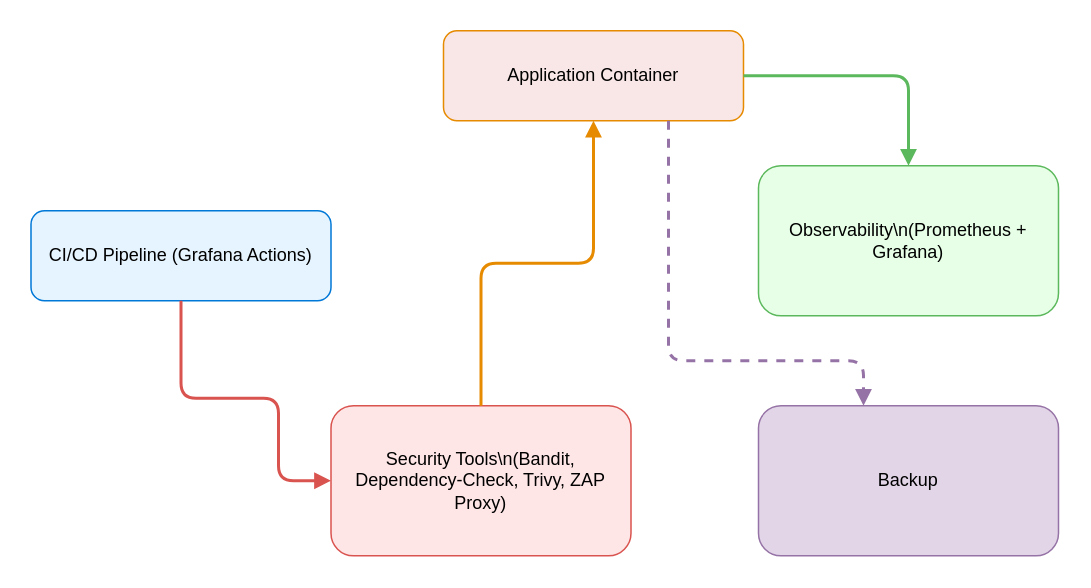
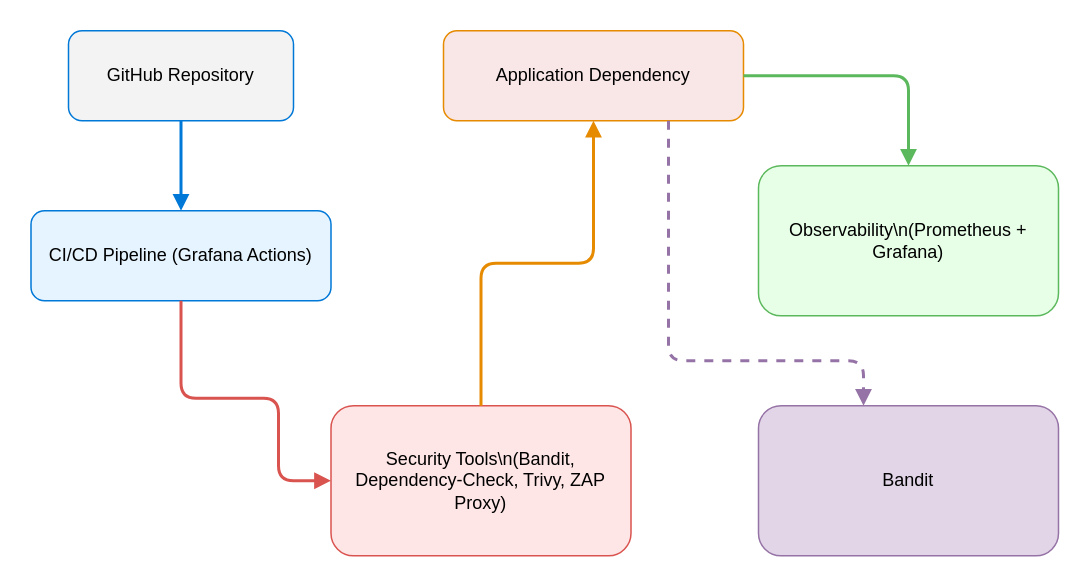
node "GitHub Repository": added
node "Application Container": label "Application Container" -> "Application Dependency"
edge "GitHub Repository" -> "CI/CD Pipeline (Grafana Actions)": added
node "Backup": label "Backup" -> "Bandit"
